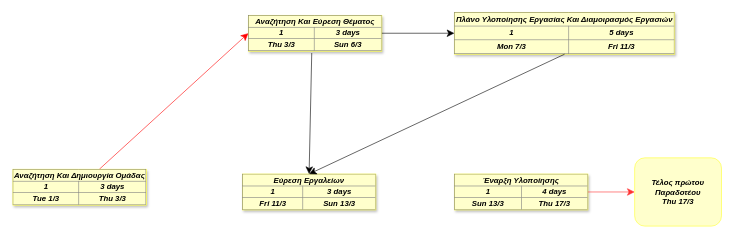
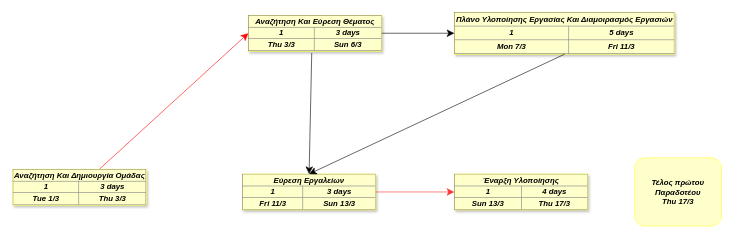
edge "Εύρεση Εργαλείων 1 3 days Fri 11/3 Sun 13/3" -> "Έναρξη Υλοποίησης 1 4 days Sun 13/3 Thu 17/3": added
edge "Έναρξη Υλοποίησης 1 4 days Sun 13/3 Thu 17/3" -> "Τέλος πρώτου Παραδοτέου Thu 17/3": removed
